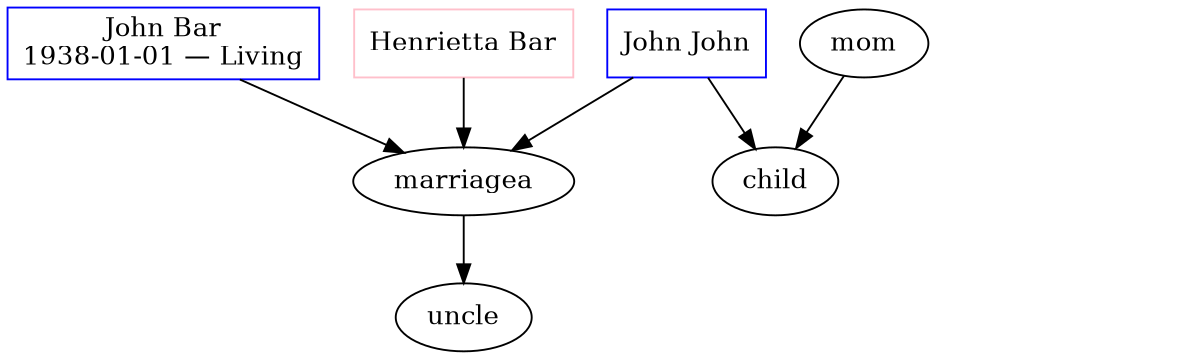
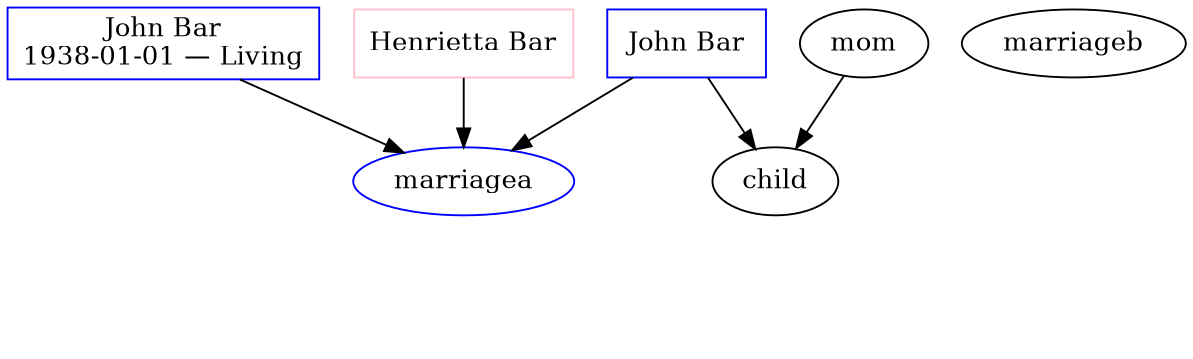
node "John John": label "John John" -> "John Bar"
node "marriageb": added
node "marriagea": color black -> blue
node "uncle": removed
